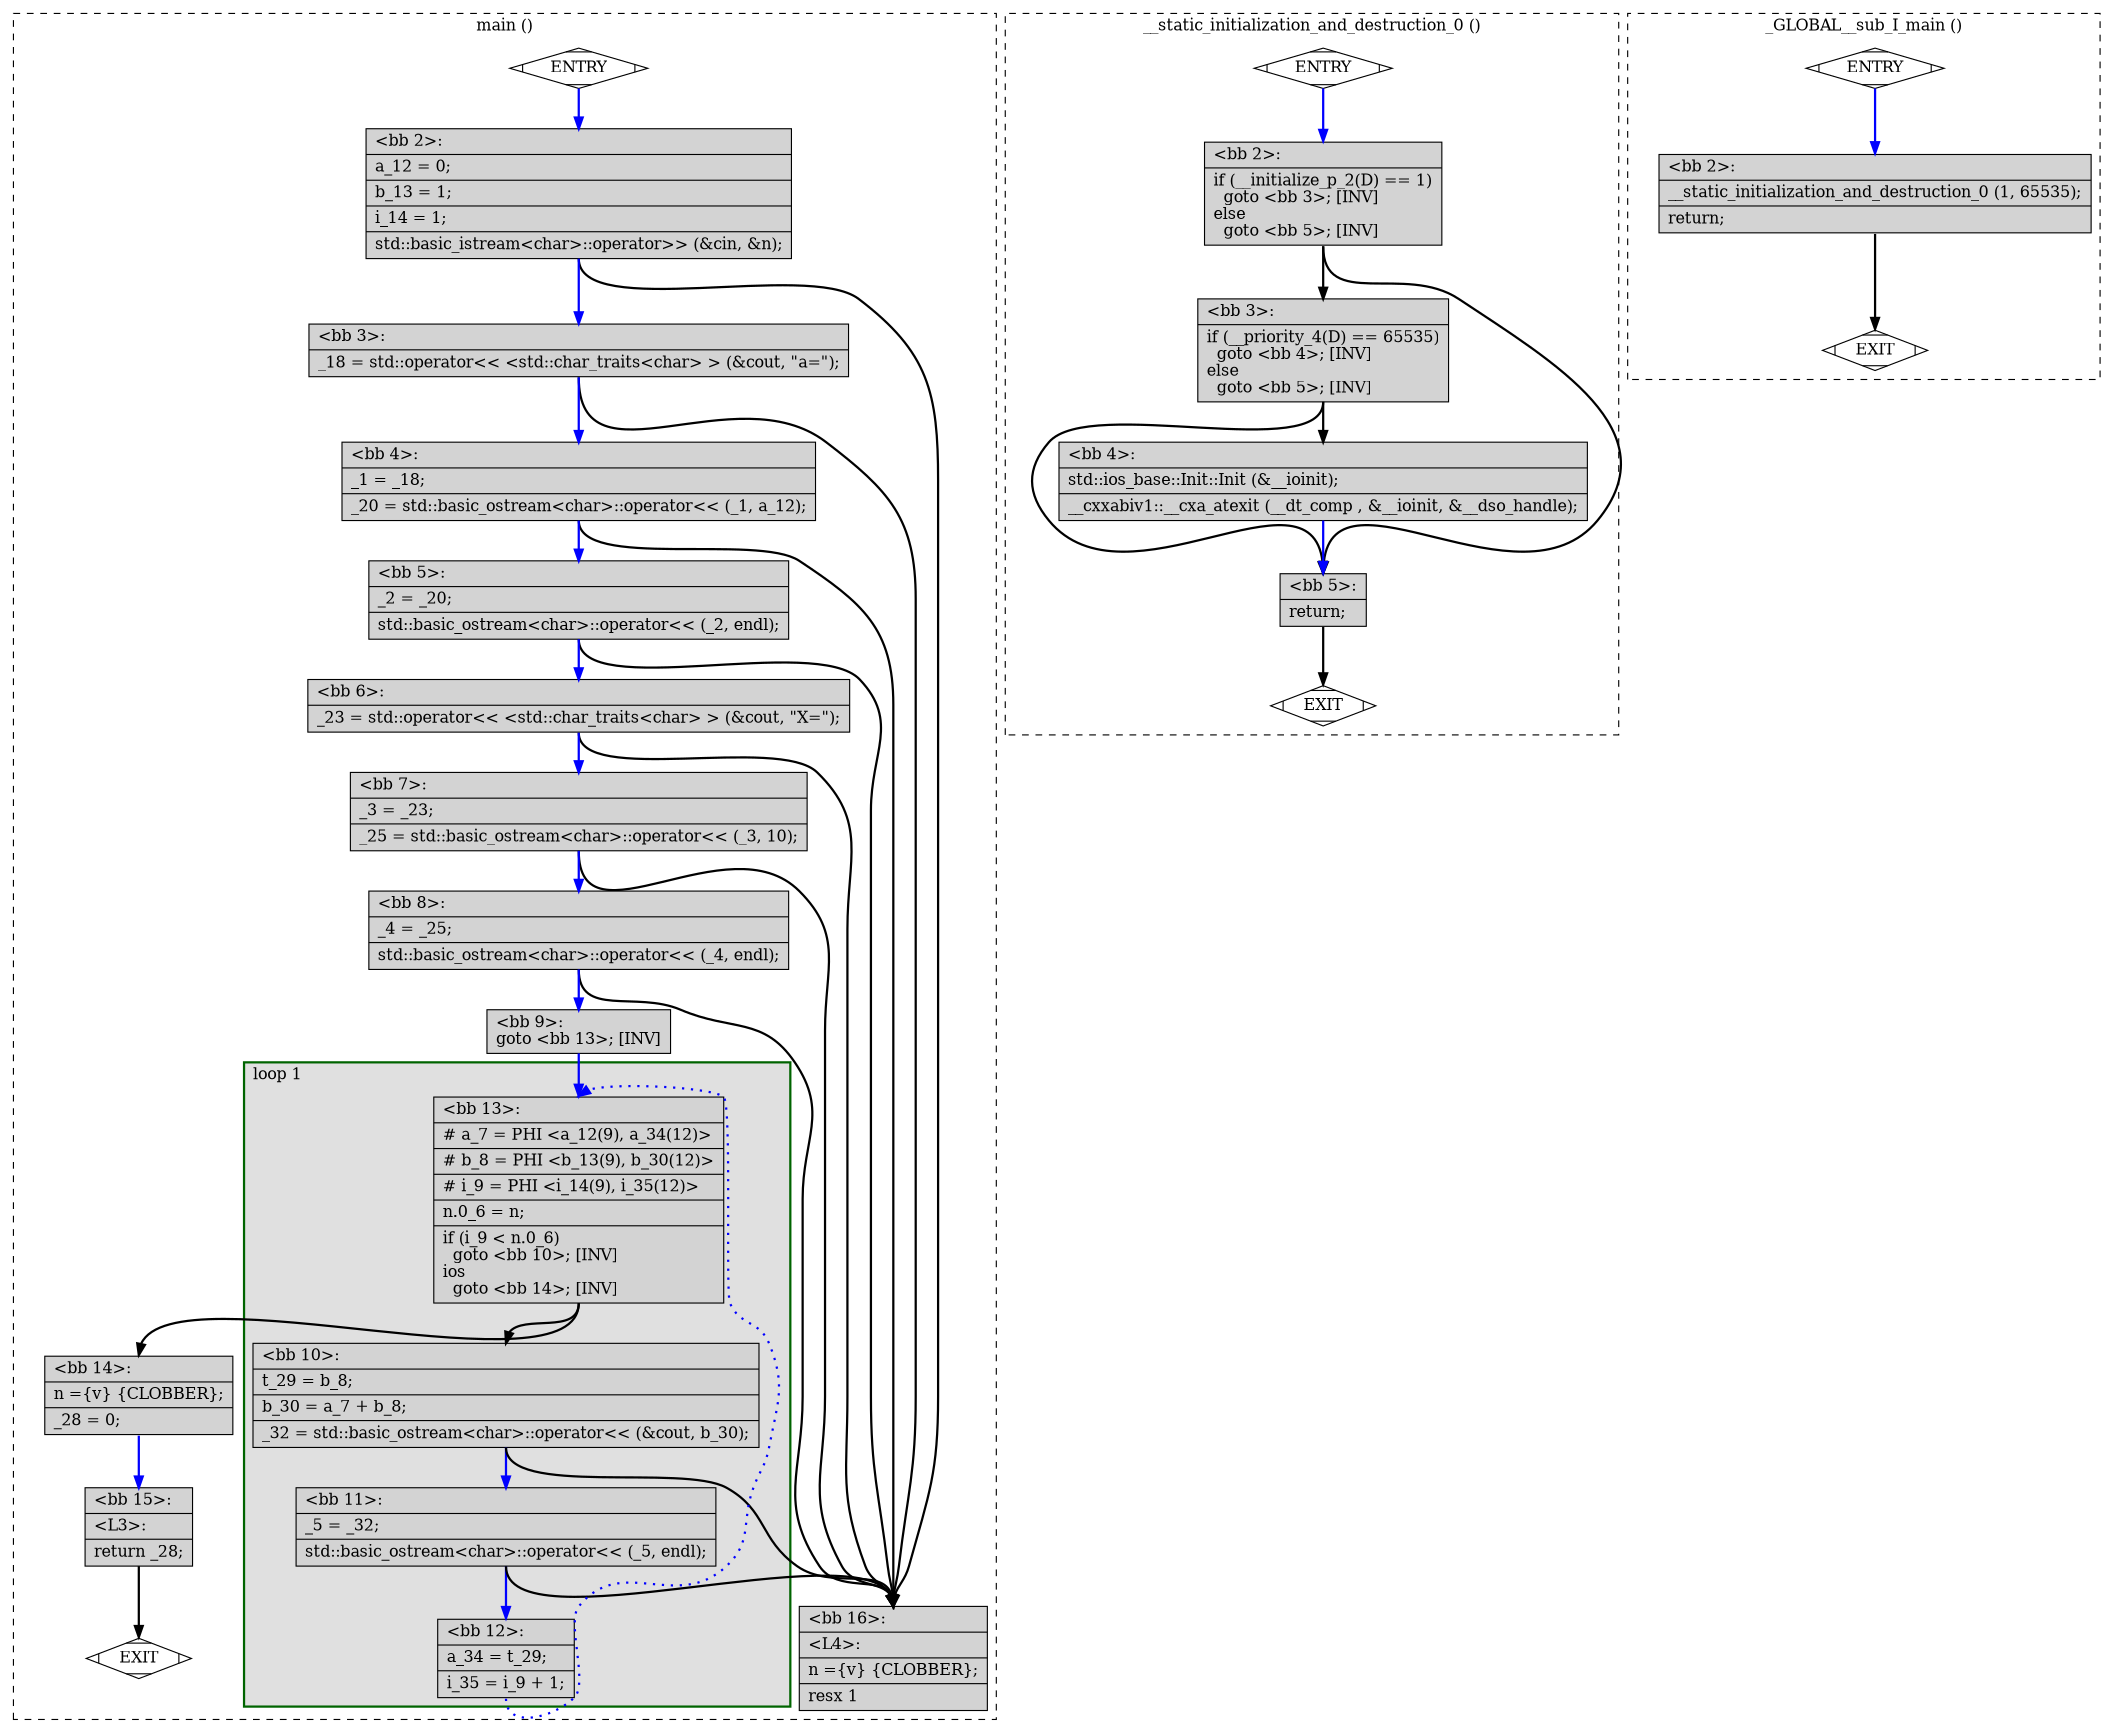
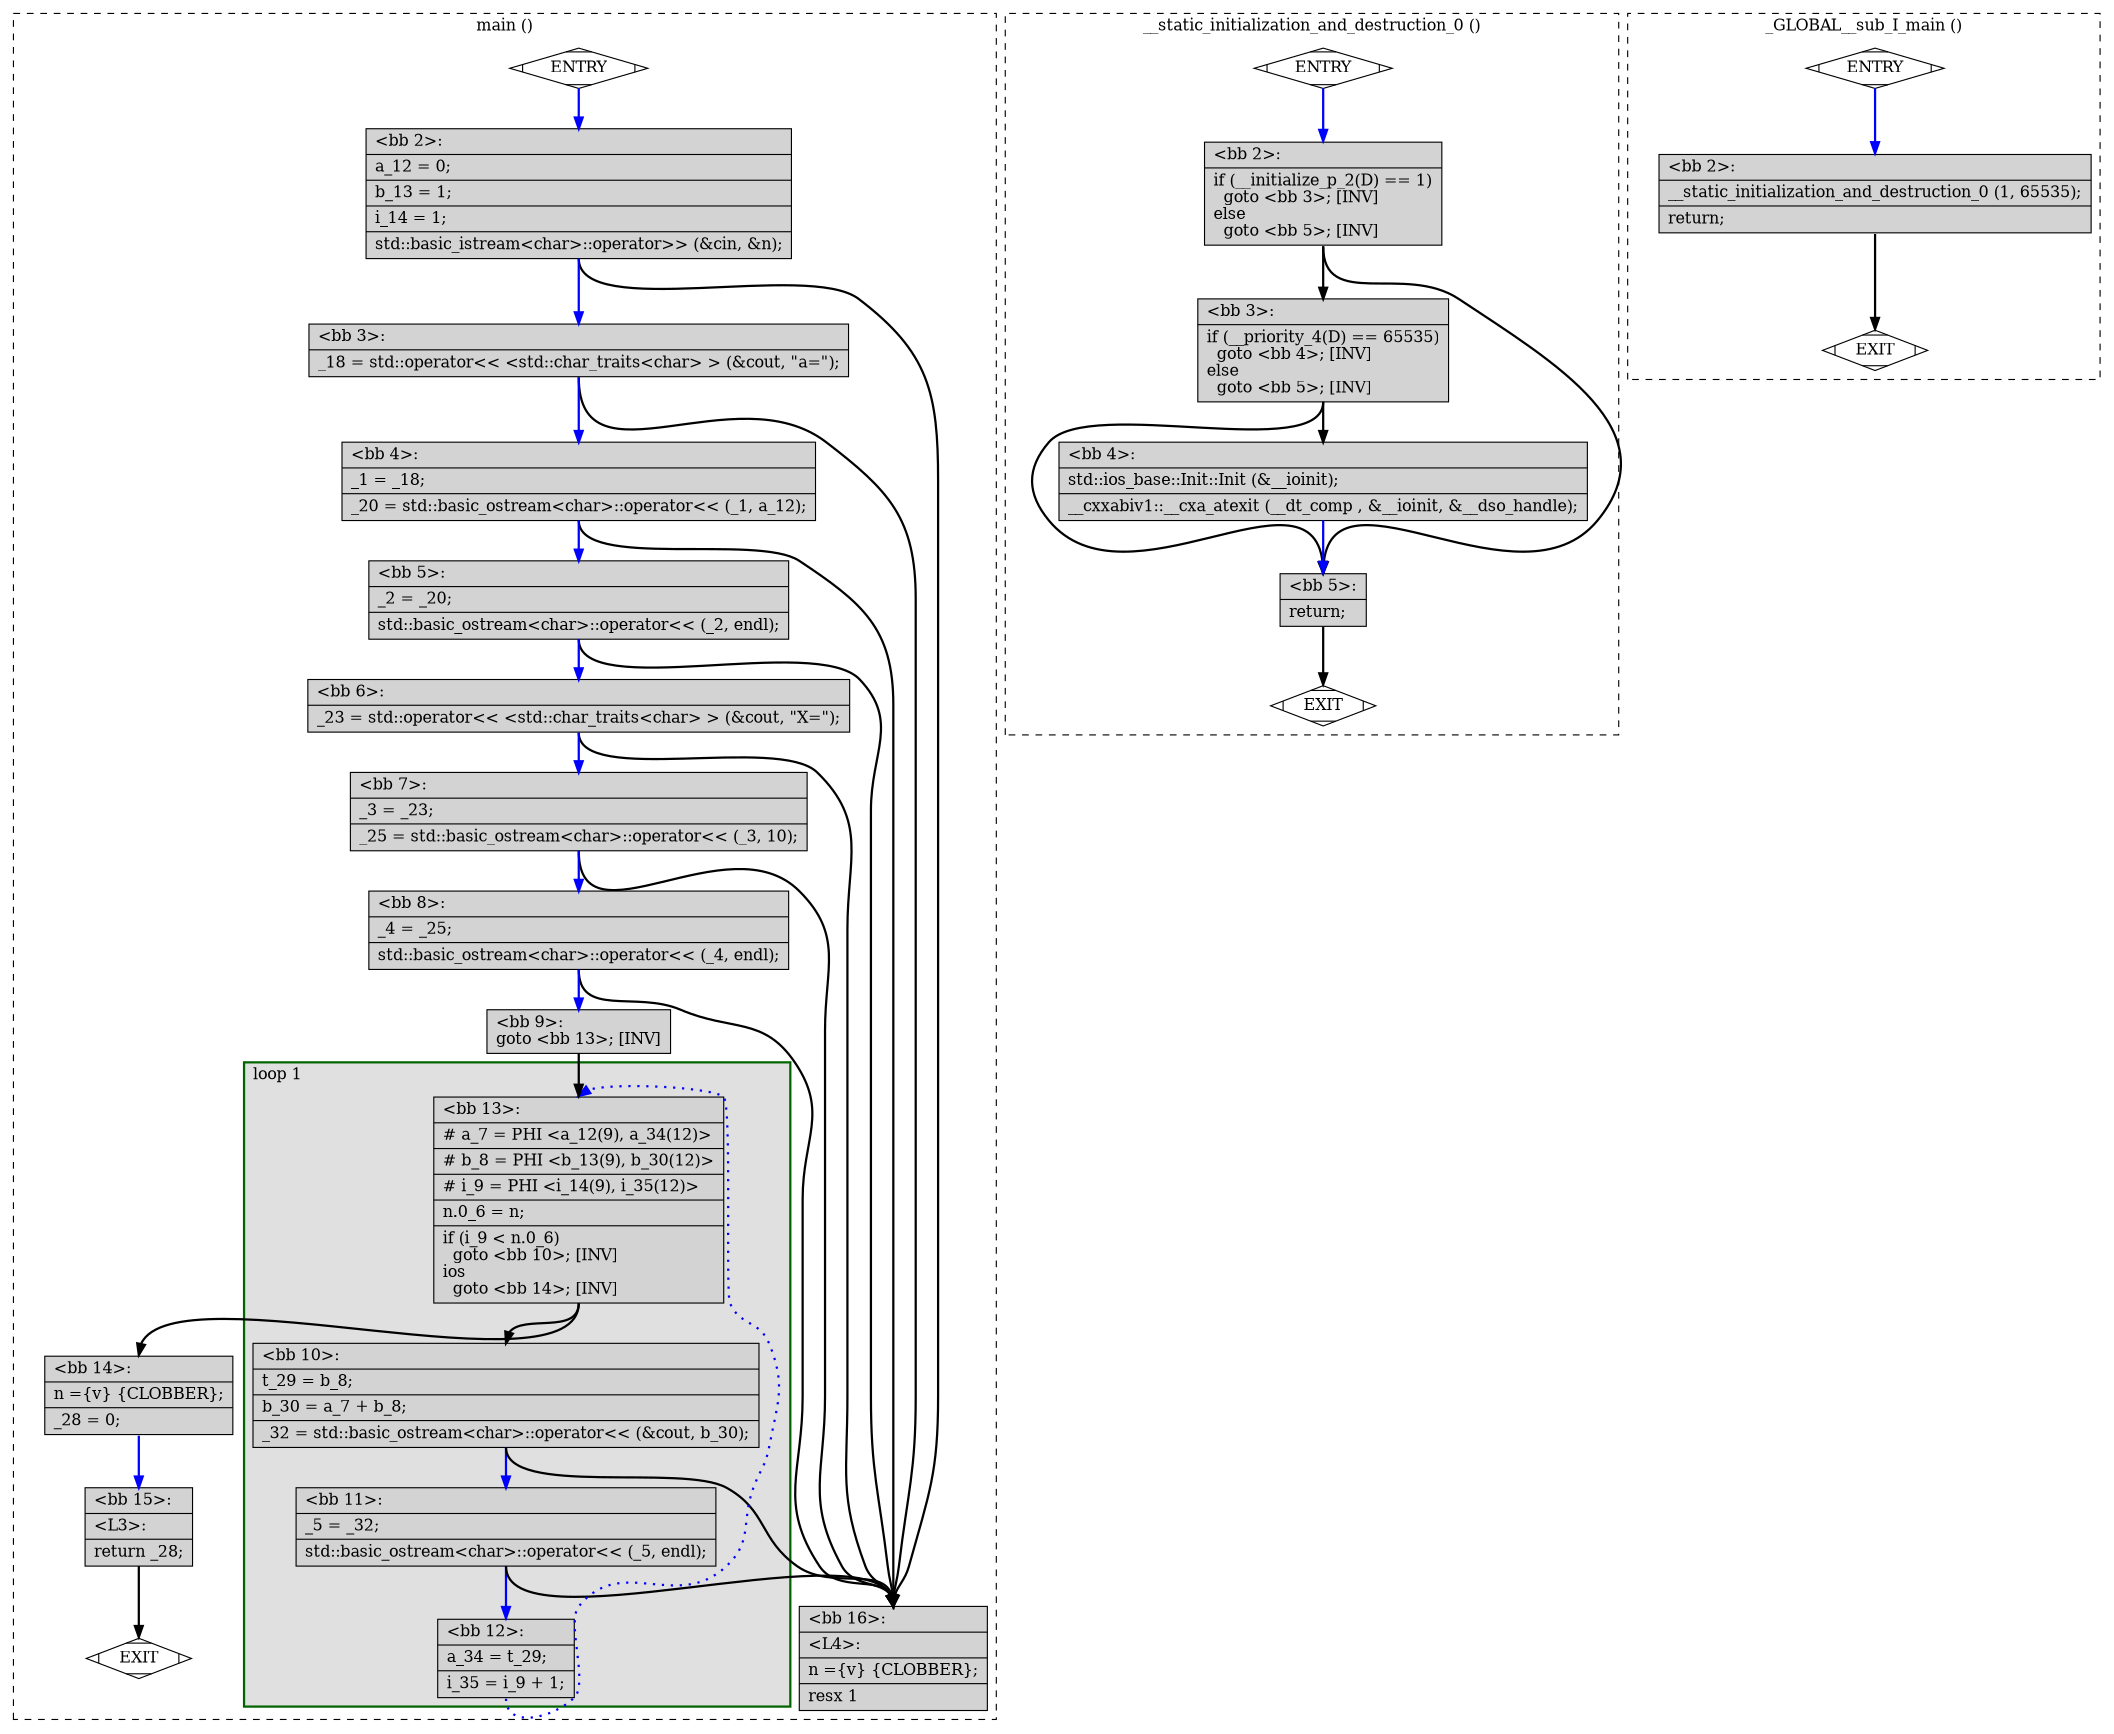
edge "<bb 9>:" -> "<bb 13>:": color blue -> black
